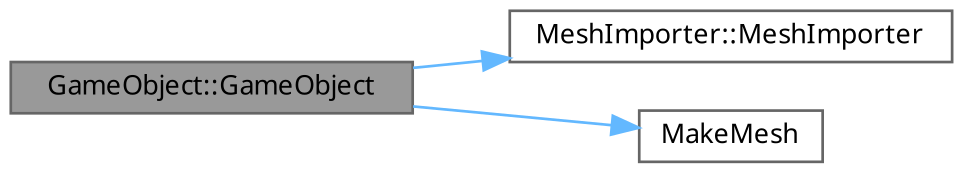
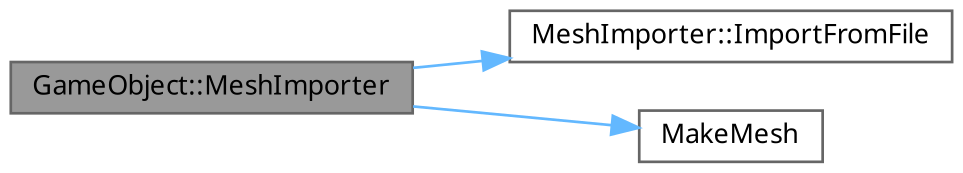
node "MeshImporter::MeshImporter": label "MeshImporter::MeshImporter" -> "MeshImporter::ImportFromFile"
node "GameObject::GameObject": label "GameObject::GameObject" -> "GameObject::MeshImporter"
